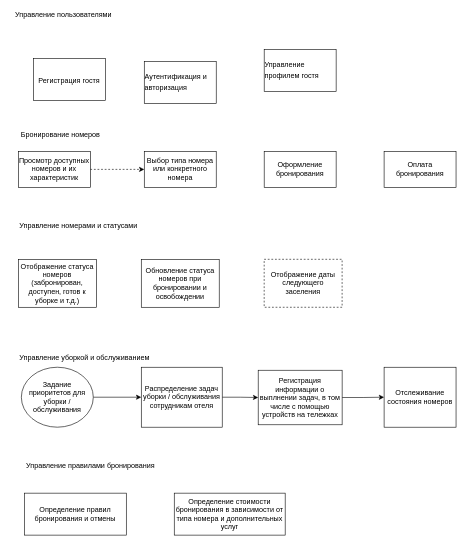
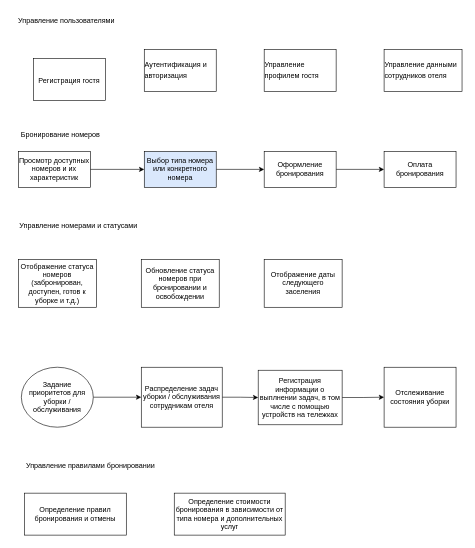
node "Управление пользователями": moved (63, 15) -> (66, 21)
node "Управление данными сотрудников отеля": added
node "Аутентификация и авторизация": moved (180, 83) -> (180, 71)
edge "Просмотр доступных номеров и их характеристик" -> "Выбор типа номера или конкретного номера": style dashed -> solid
node "Выбор типа номера или конкретного номера": fillcolor #ffffff -> #dae8fc
edge "Выбор типа номера или конкретного номера" -> "Оформление бронирования": added
edge "Оформление бронирования" -> "Оплата бронирования": added
node "Отображение даты следующего заселения": style dashed -> solid
node "Управление уборкой и обслуживанием": removed
node "Отслеживание состояния номеров": label "Отслеживание состояния номеров" -> "Отслеживание состояния уборки"
node "Управление правилами бронирования": label "Управление правилами бронирования" -> "Управление правилами бронировании"
